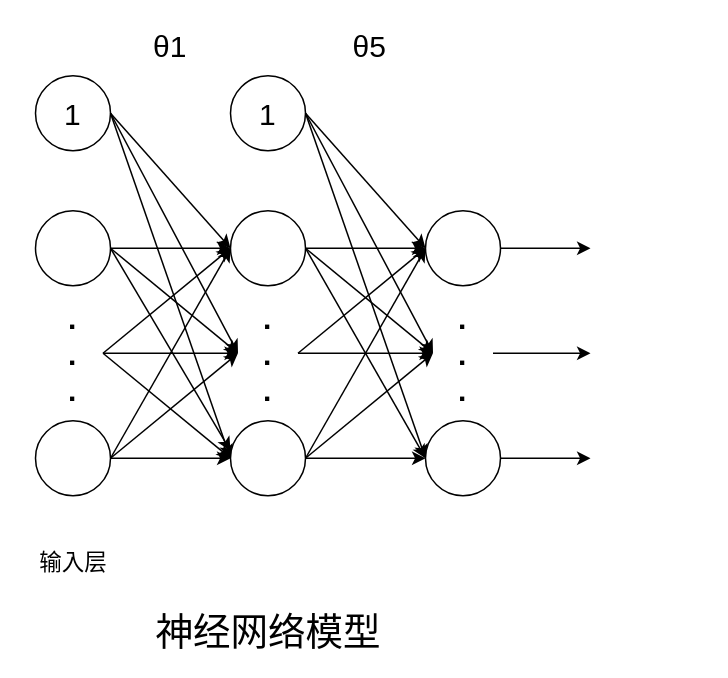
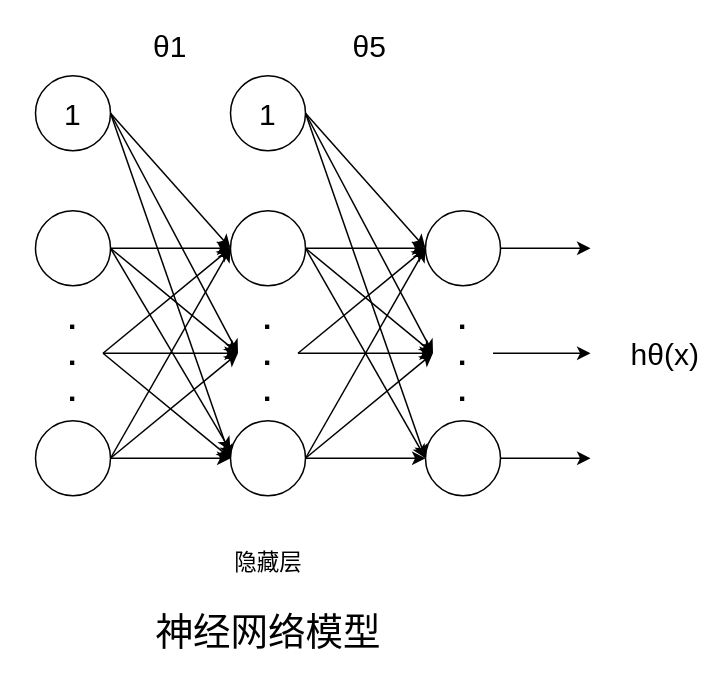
node "hθ(x)": added
node "输入层": removed
node "隐藏层": added
